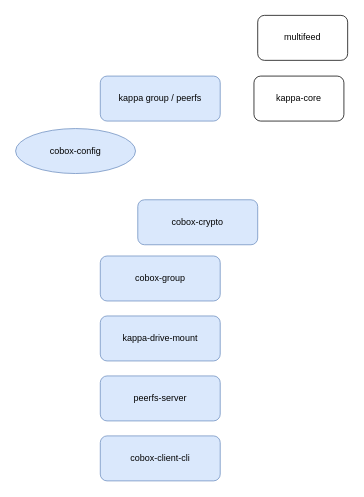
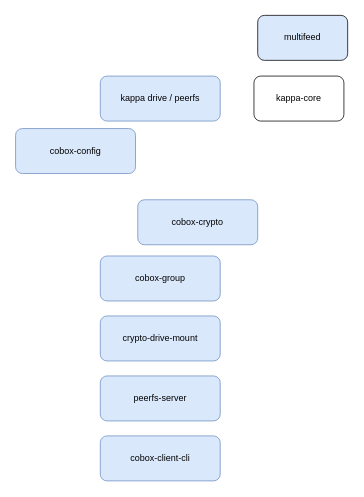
node "multifeed": fillcolor #ffffff -> #dae8fc
node "kappa group / peerfs": label "kappa group / peerfs" -> "kappa drive / peerfs"
node "cobox-config": shape ellipse -> rounded rectangle
node "kappa-drive-mount": label "kappa-drive-mount" -> "crypto-drive-mount"
